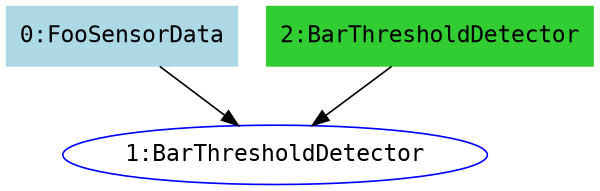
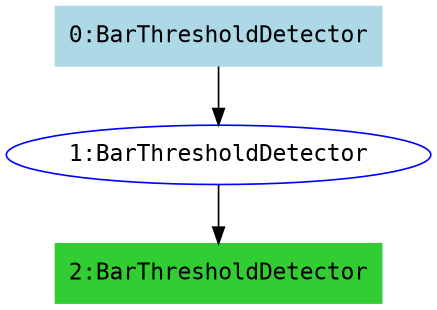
node "0:FooSensorData": label "0:FooSensorData" -> "0:BarThresholdDetector"
edge "2:BarThresholdDetector" -> "1:BarThresholdDetector": reversed
